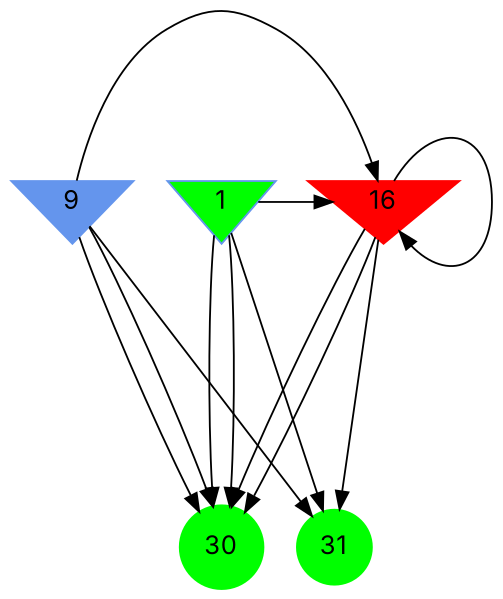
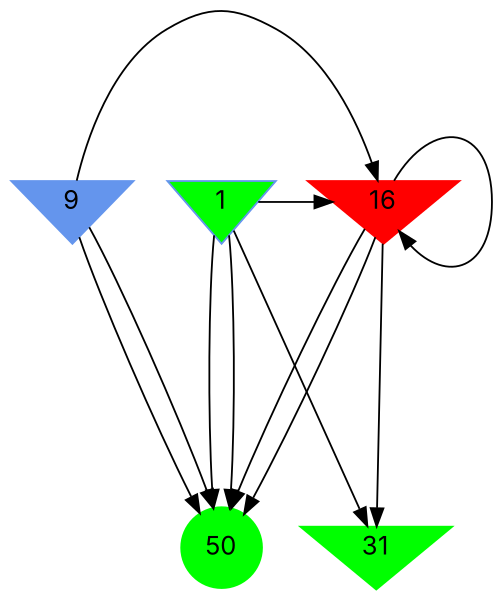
edge "9" -> "31": removed
node "30": label "30" -> "50"
node "31": shape circle -> invtriangle
